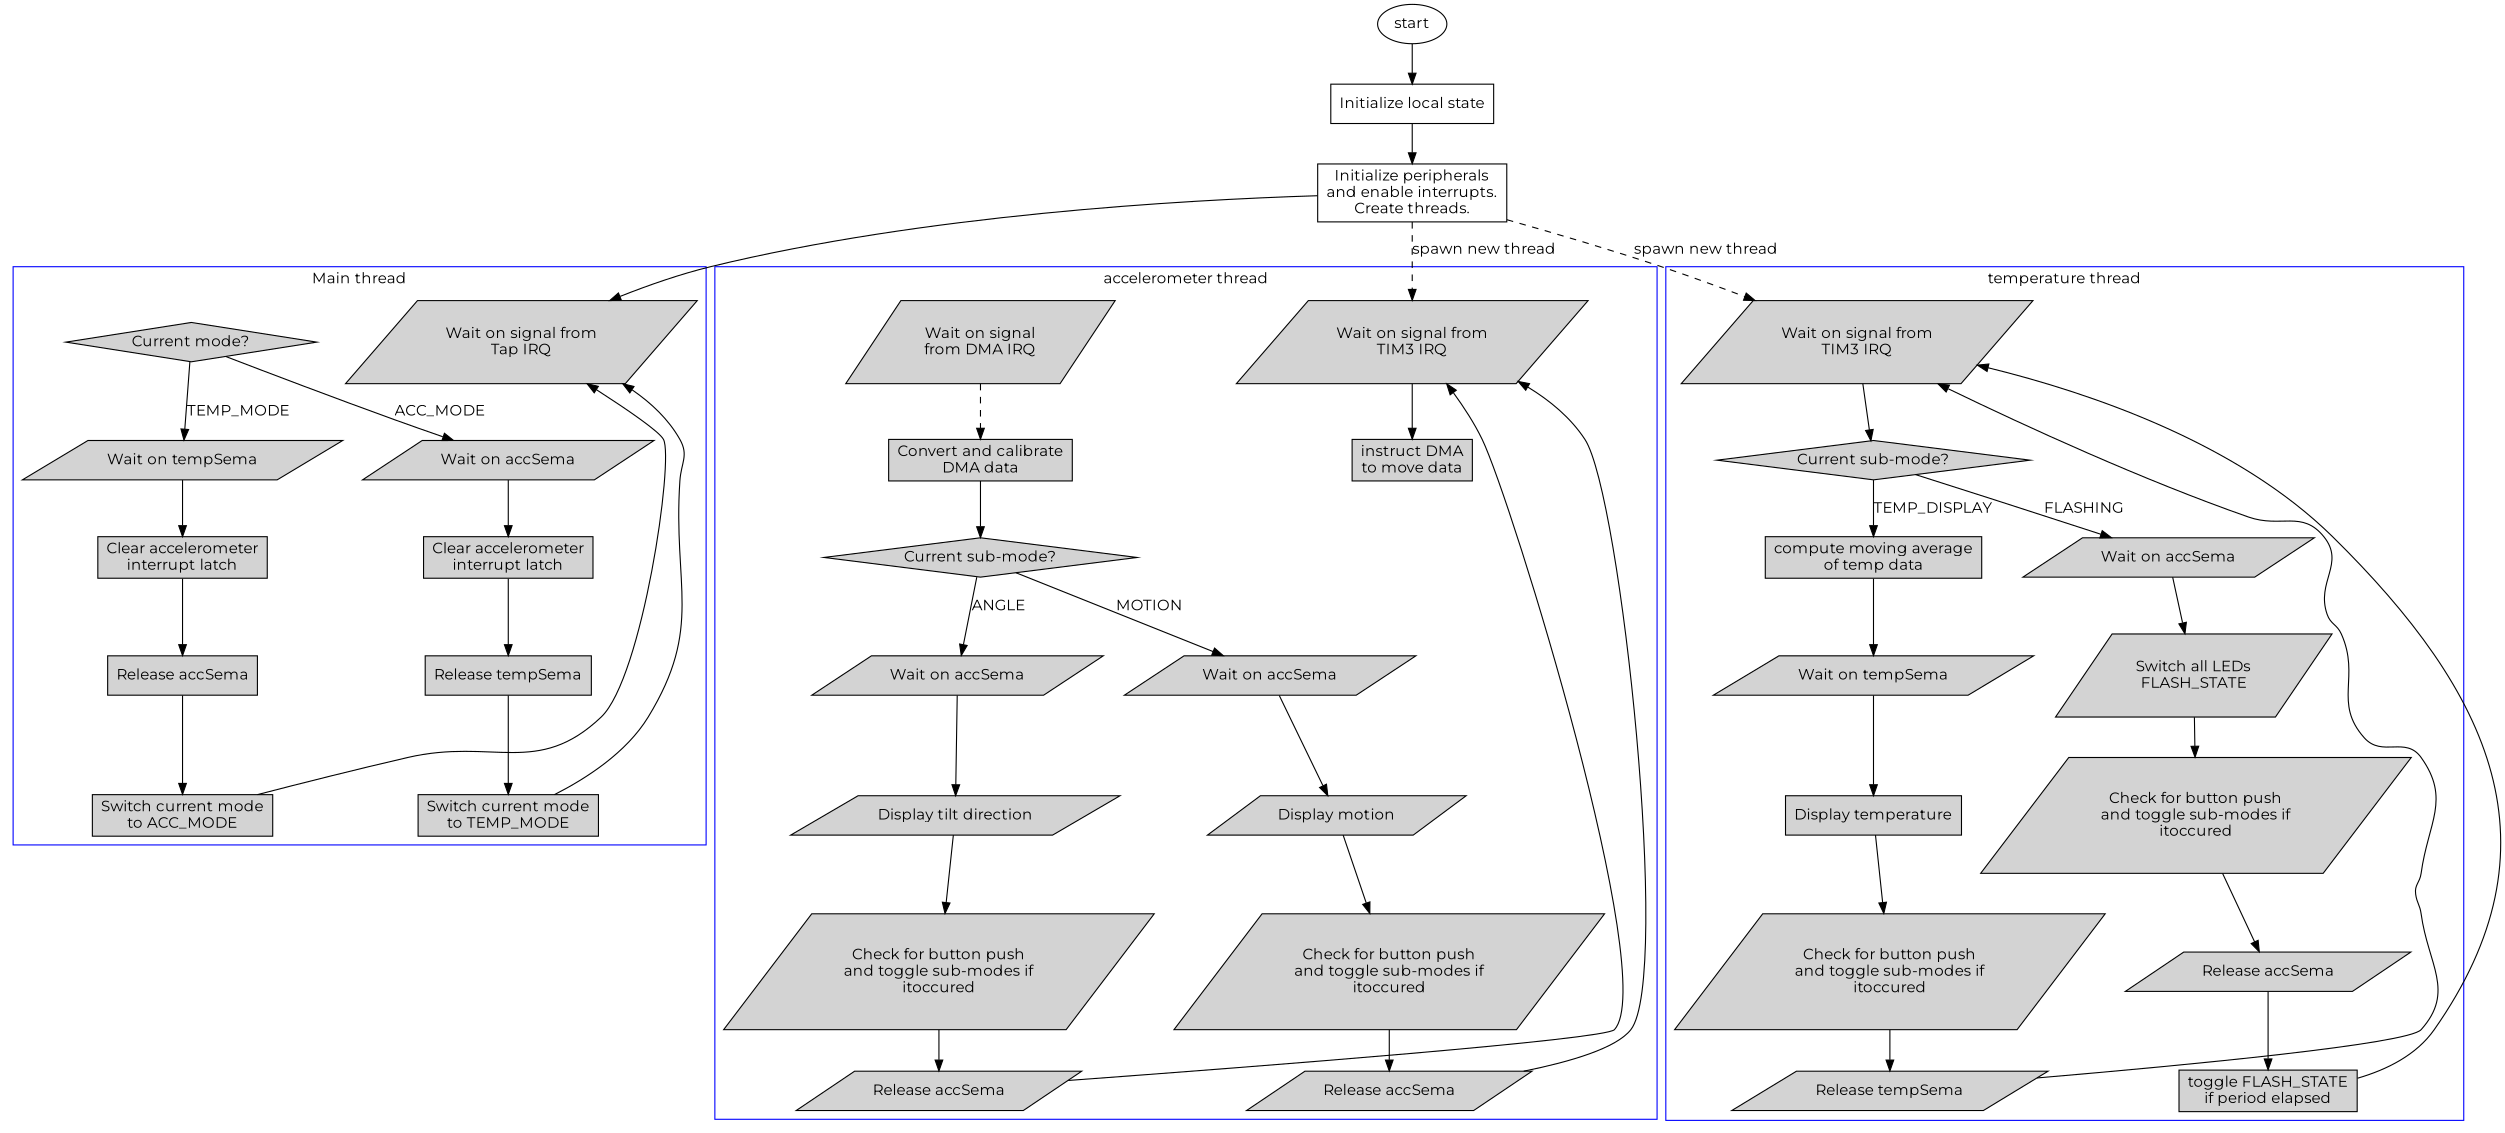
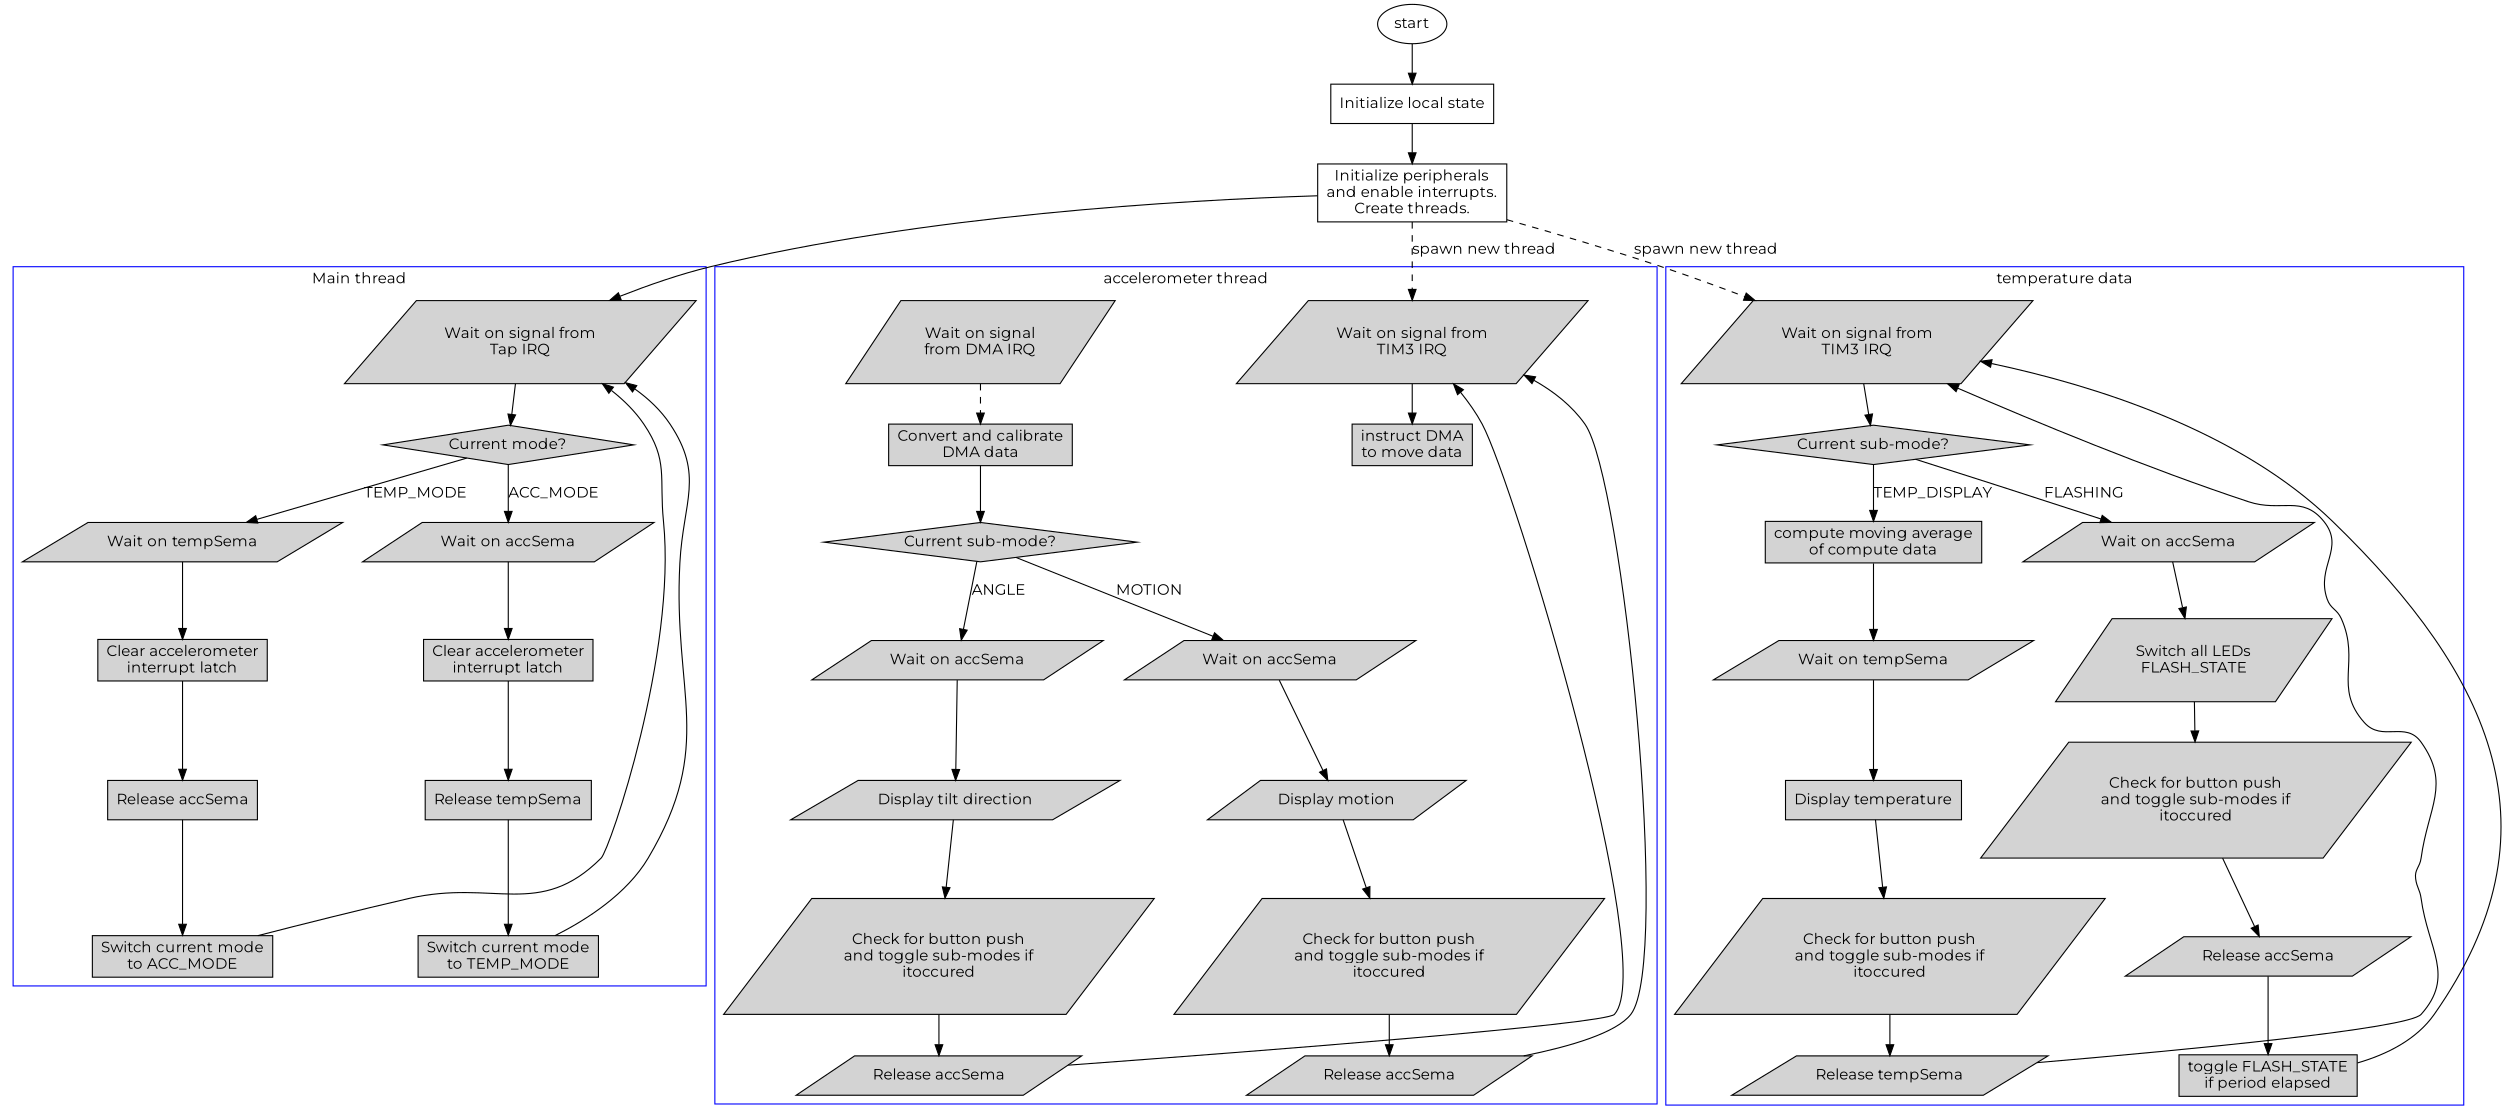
cluster "temperature thread": label "temperature thread" -> "temperature data"
edge "Wait on signal from Tap IRQ" -> "Current mode?": added
node "compute moving average of temp data": label "compute moving average of temp data" -> "compute moving average of compute data"
